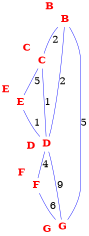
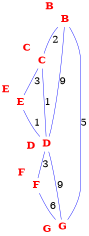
edge "C C" -- "E E": label "5" -> "3"
edge "B B" -- "D D": label "2" -> "9"
edge "D D" -- "F F": label "4" -> "3"
